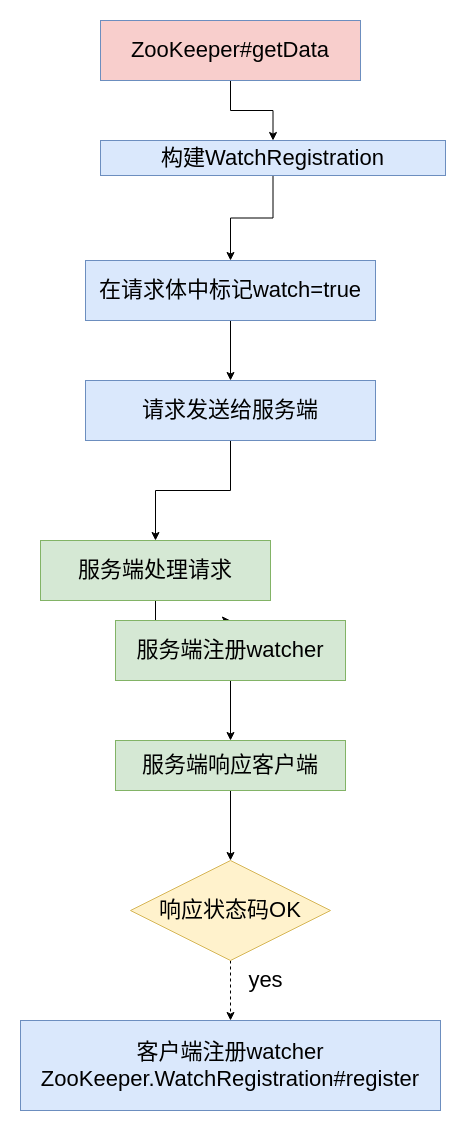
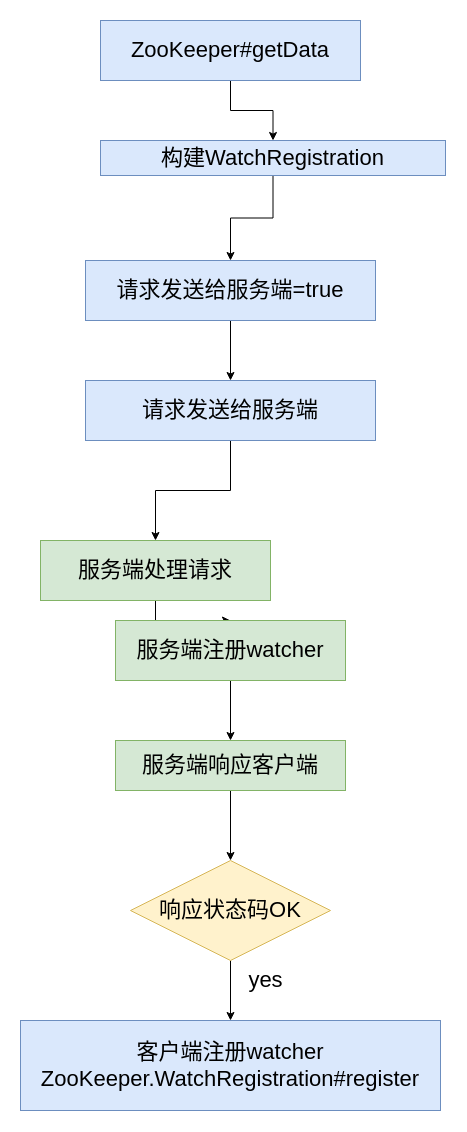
node "ZooKeeper#getData": fillcolor #f8cecc -> #dae8fc
node "在请求体中标记watch=true": label "在请求体中标记watch=true" -> "请求发送给服务端=true"
edge "响应状态码OK" -> "客户端注册watcher ZooKeeper.WatchRegistration#register": style dashed -> solid
